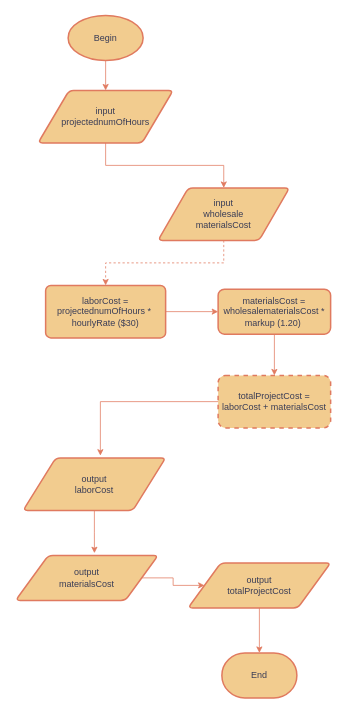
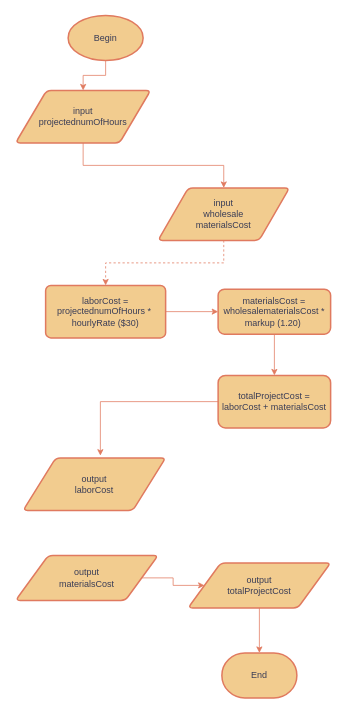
node "input projectednumOfHours": moved (105, 117) -> (83, 117)
node "totalProjectCost = laborCost + materialsCost": style dashed -> solid
edge "output laborCost" -> "output materialsCost": removed
